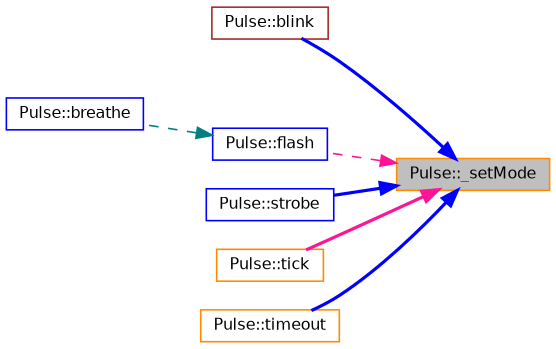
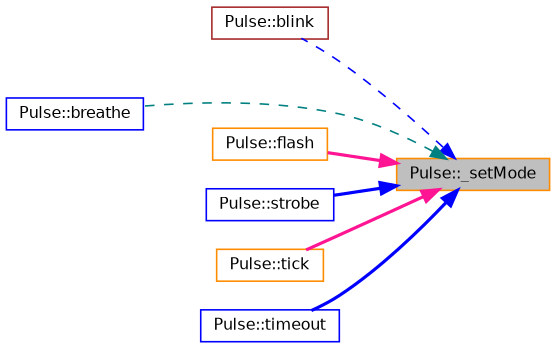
edge "Pulse::blink" -> "Pulse::_setMode": style bold -> dashed
edge "Pulse::breathe" -> "Pulse::flash": now "Pulse::breathe" -> "Pulse::_setMode"
node "Pulse::flash": color blue -> darkorange
edge "Pulse::flash" -> "Pulse::_setMode": style dashed -> bold
node "Pulse::timeout": color darkorange -> blue
